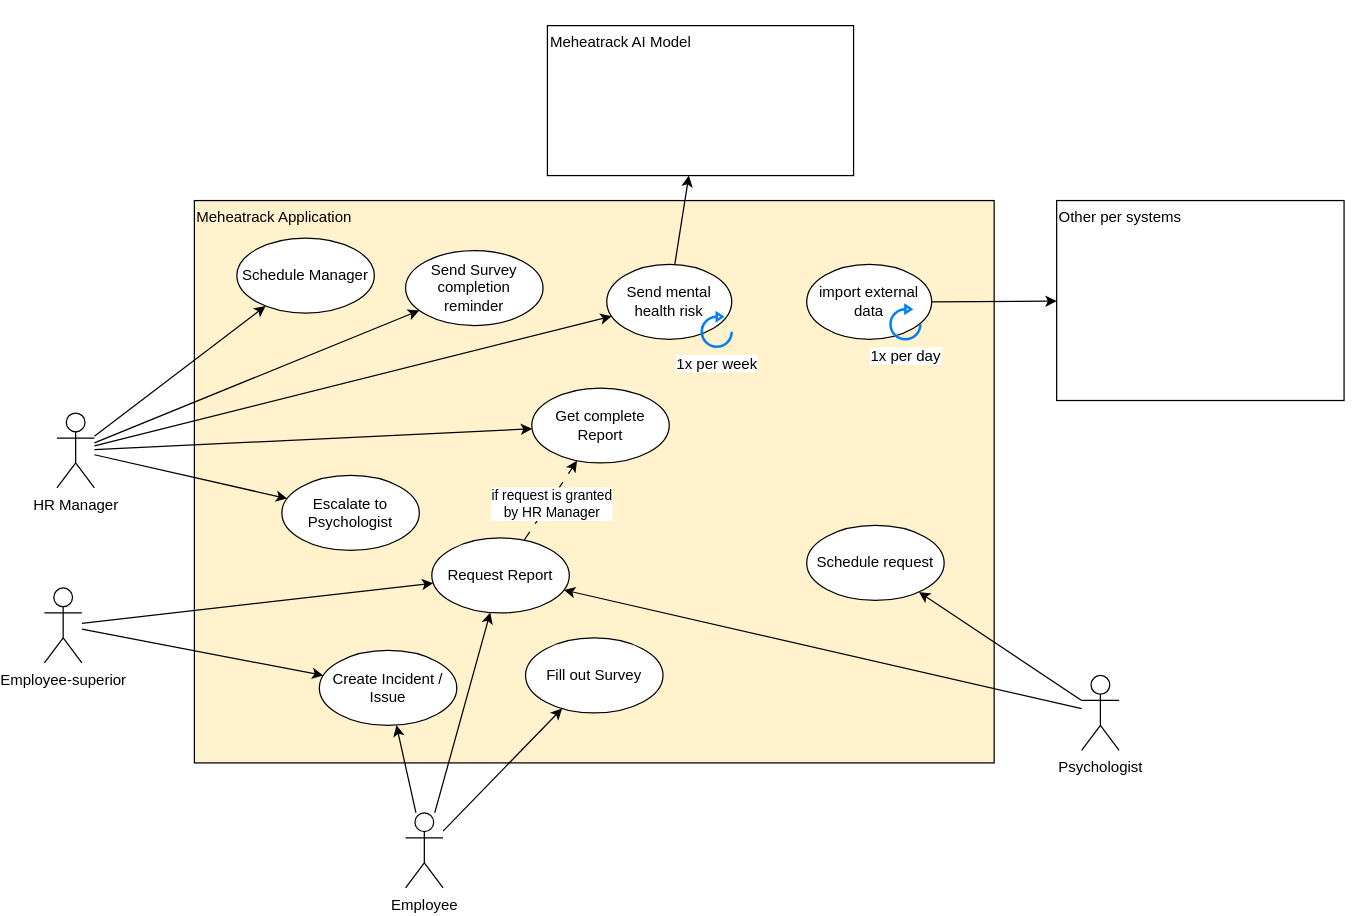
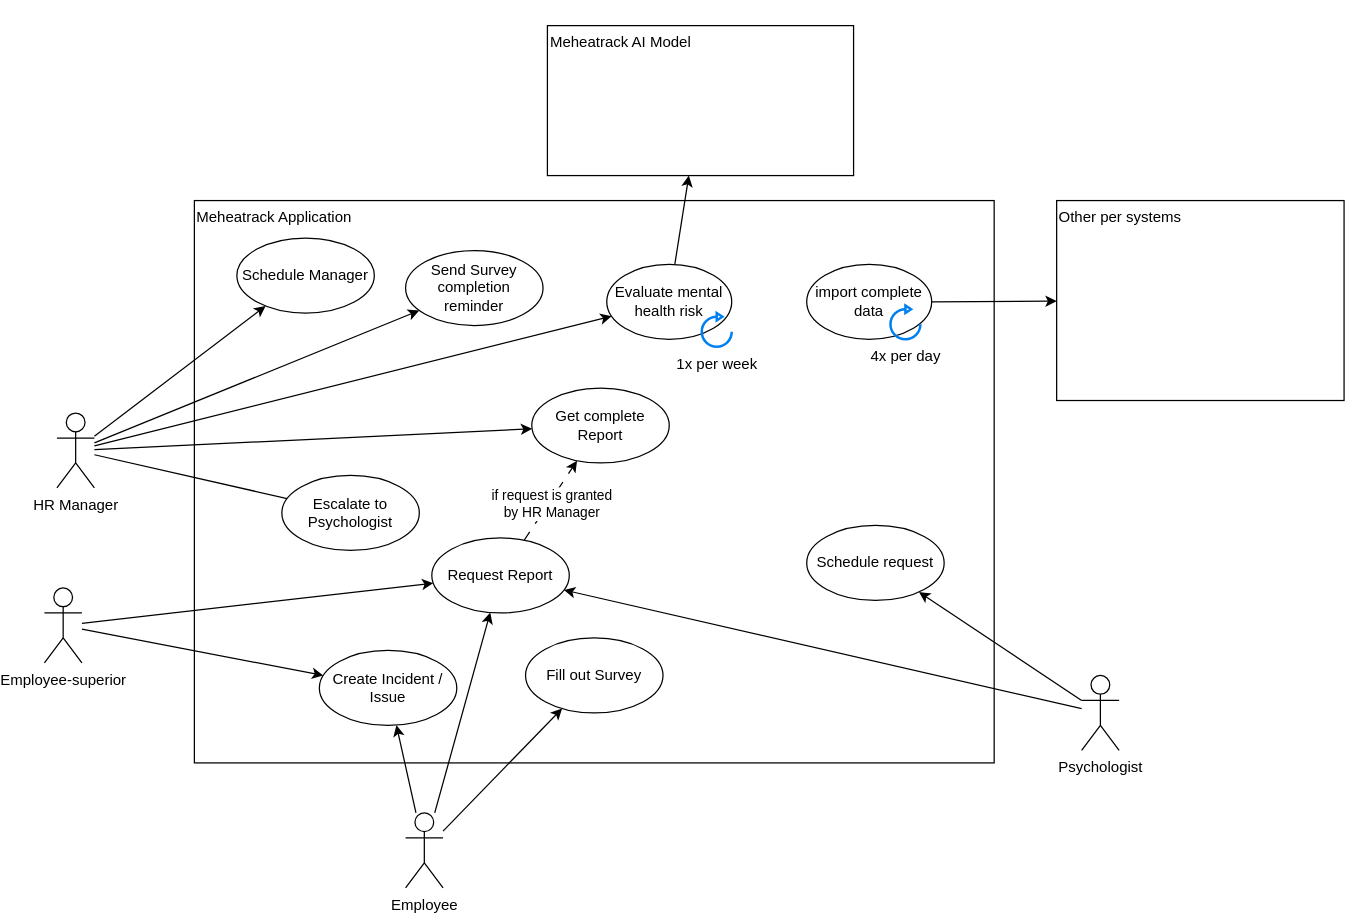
node "Send mental health risk": label "Send mental health risk" -> "Evaluate mental health risk"
node "import external data": label "import external data" -> "import complete data"
node "1x per day": label "1x per day" -> "4x per day"
node "Meheatrack Application": fillcolor #fff2cc -> #ffffff
edge "HR Manager" -> "Escalate to Psychologist": arrowhead classic -> none
